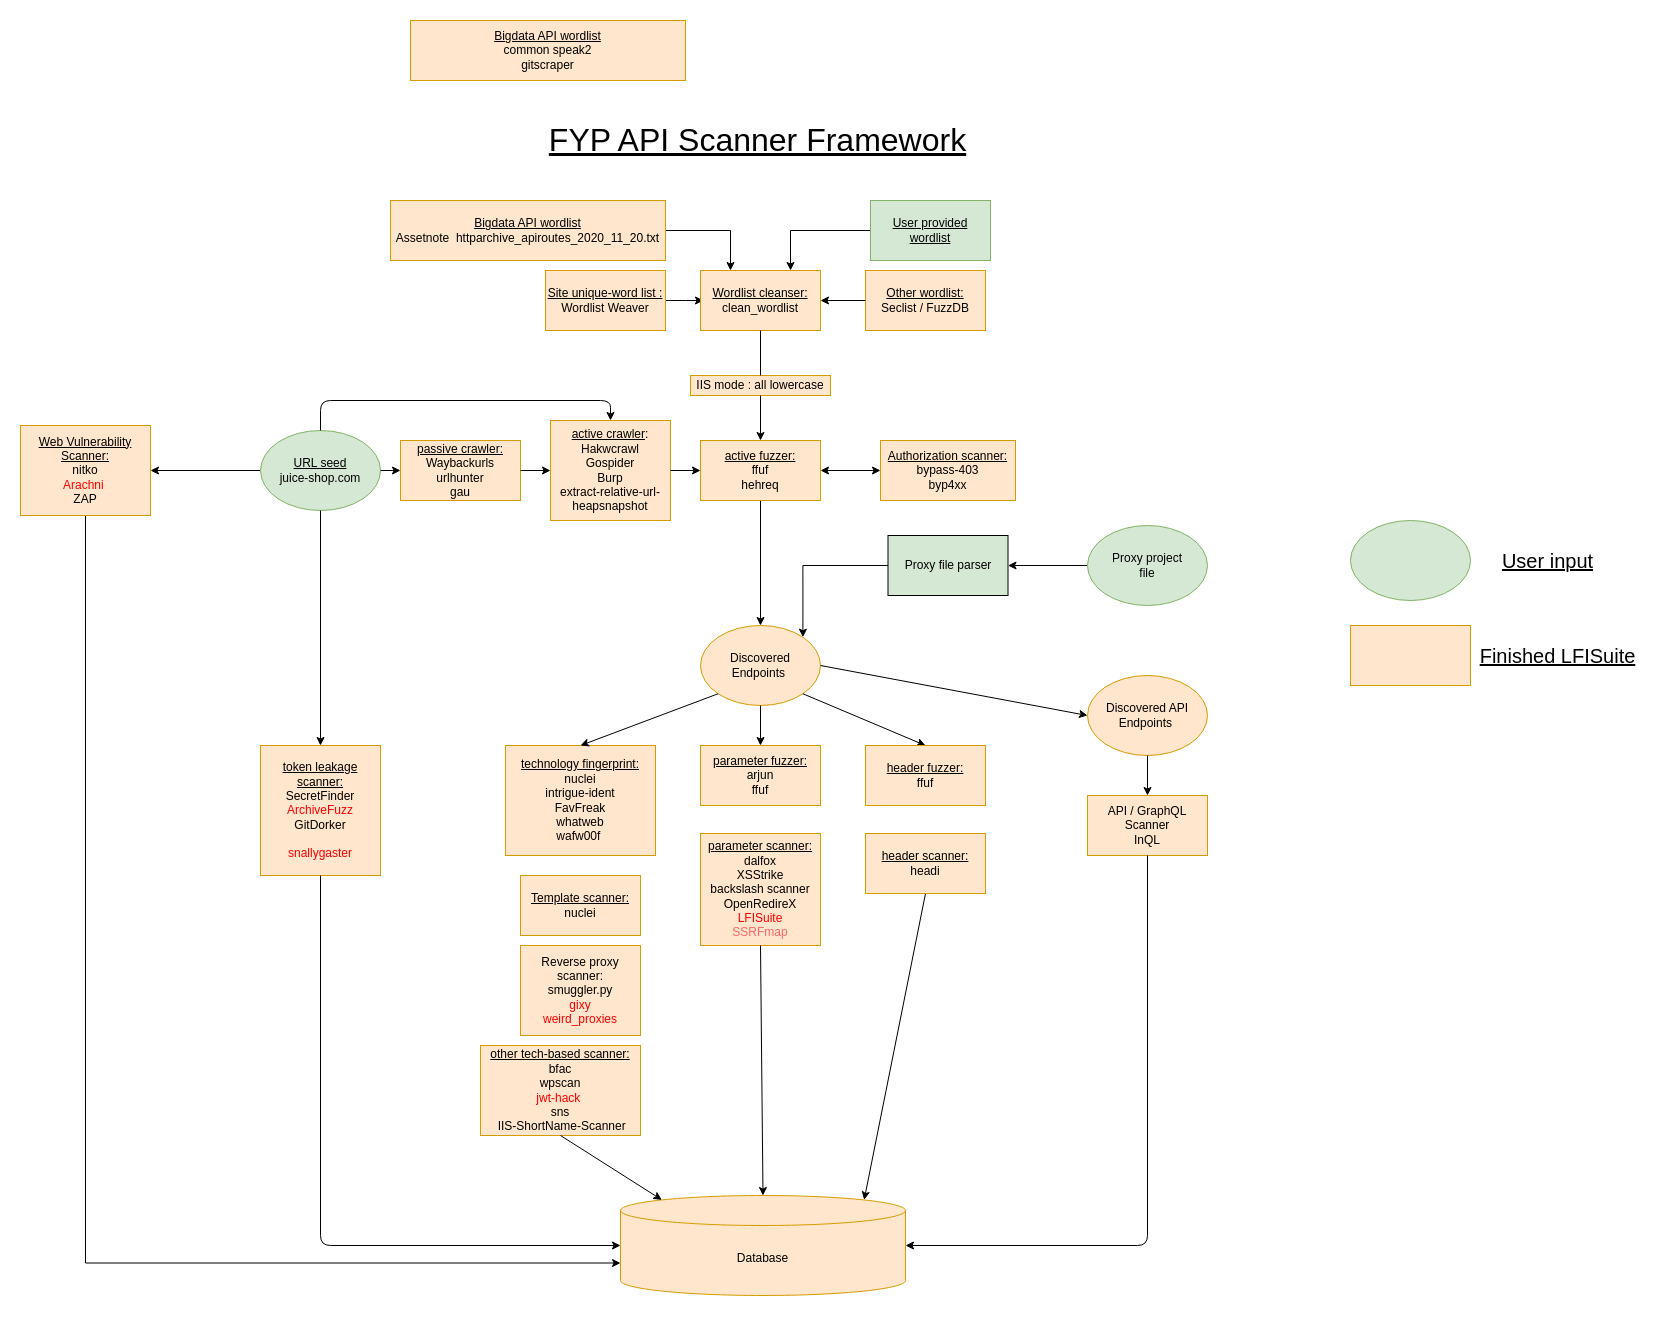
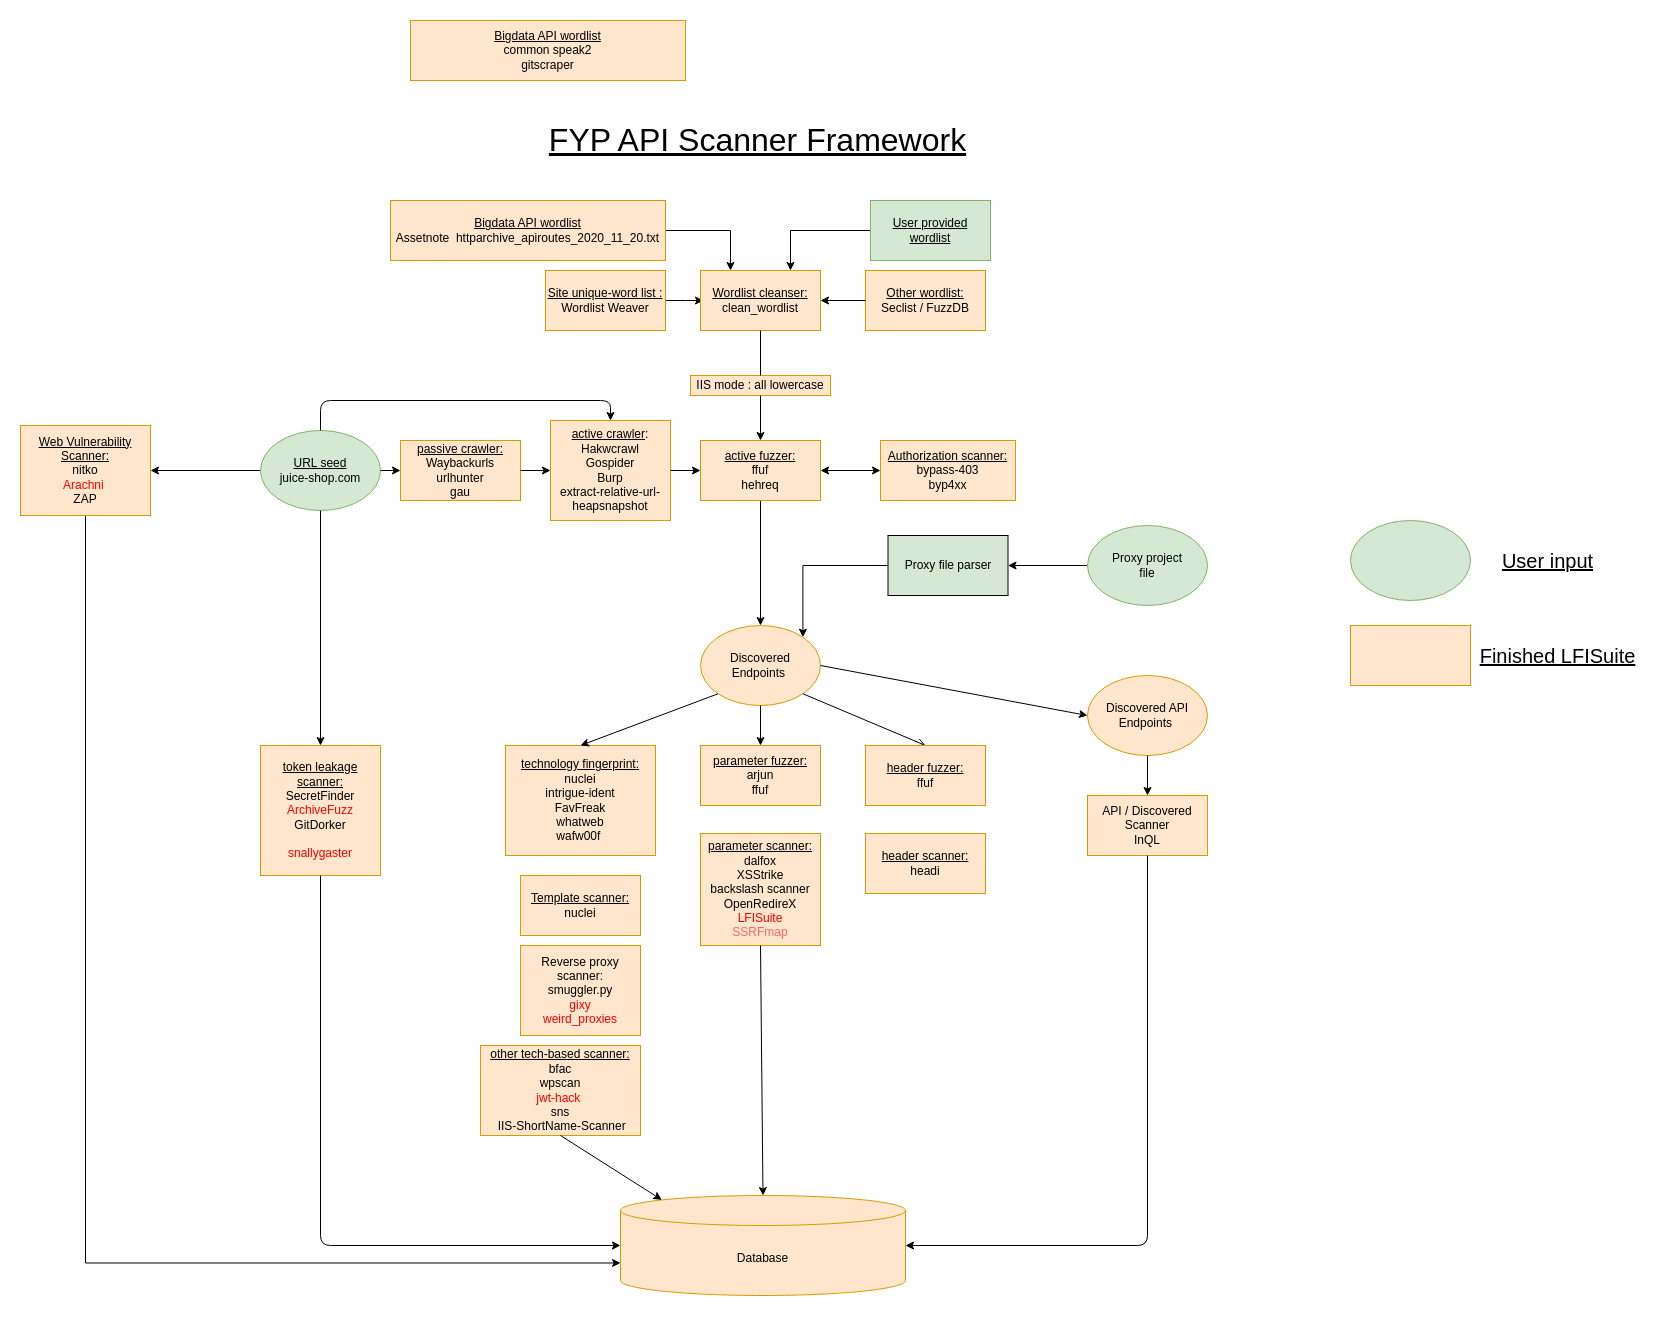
edge "Discovered Endpoints" -> "header fuzzer: ffuf": arrowhead classic -> open
node "API / GraphQL Scanner InQL": label "API / GraphQL Scanner InQL" -> "API / Discovered Scanner InQL"
edge "header scanner: headi" -> "Database": removed
